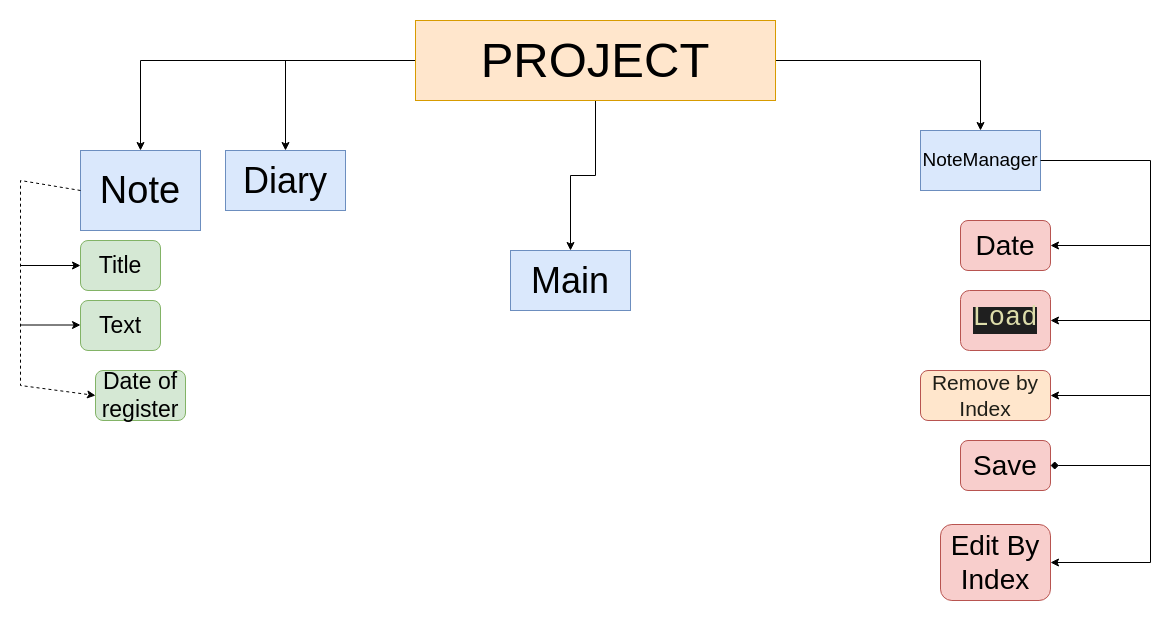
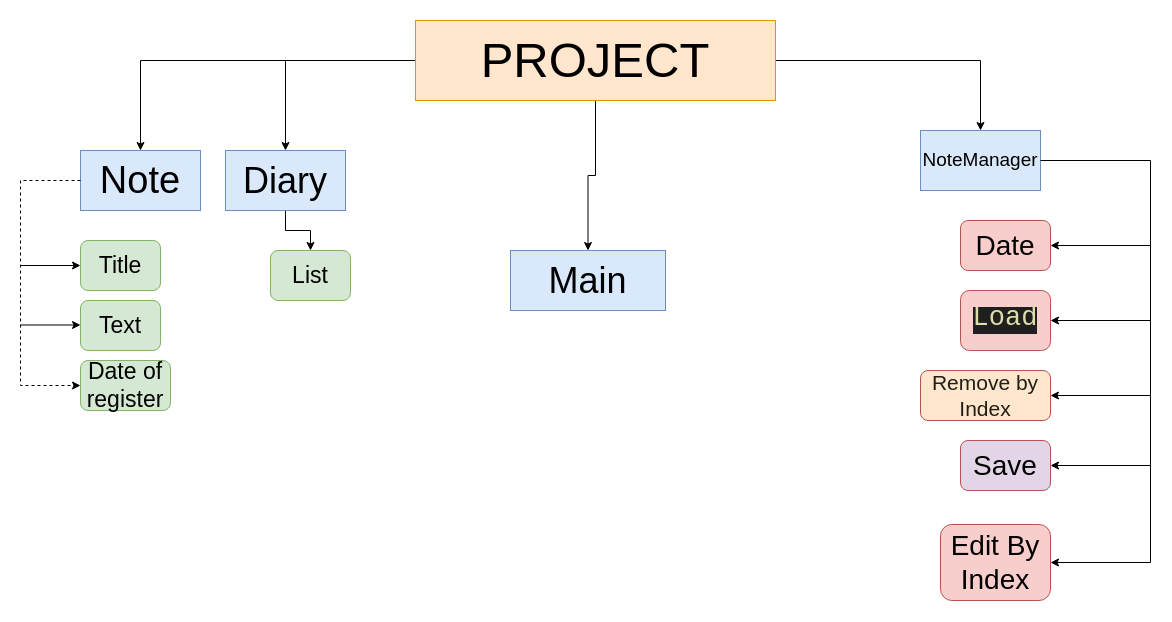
node "Note": size 120x80 -> 120x60
edge "Diary" -> "List": added
node "List": added
node "Main": size 120x60 -> 155x60
node "Date of register": moved (141, 396) -> (126, 386)
node "Save": fillcolor #f8cecc -> #e1d5e7
edge "NoteManager" -> "Save": arrowhead diamond -> classic
